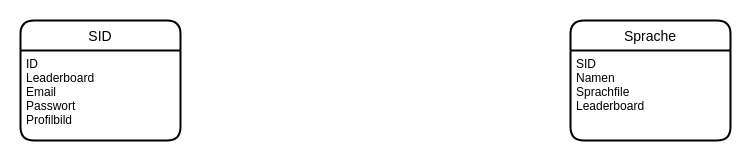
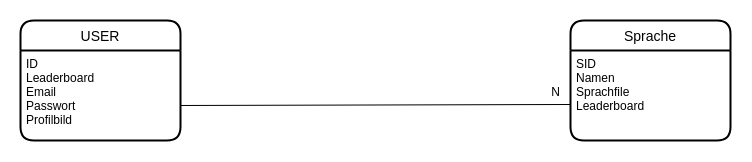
node "SID": label "SID" -> "USER"
edge "ID Leaderboard Email Passwort Profilbild" -- "SID Namen Sprachfile Leaderboard": added, label "N"
